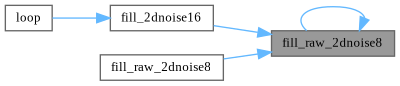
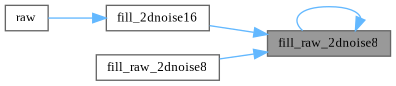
node "loop": label "loop" -> "raw"
